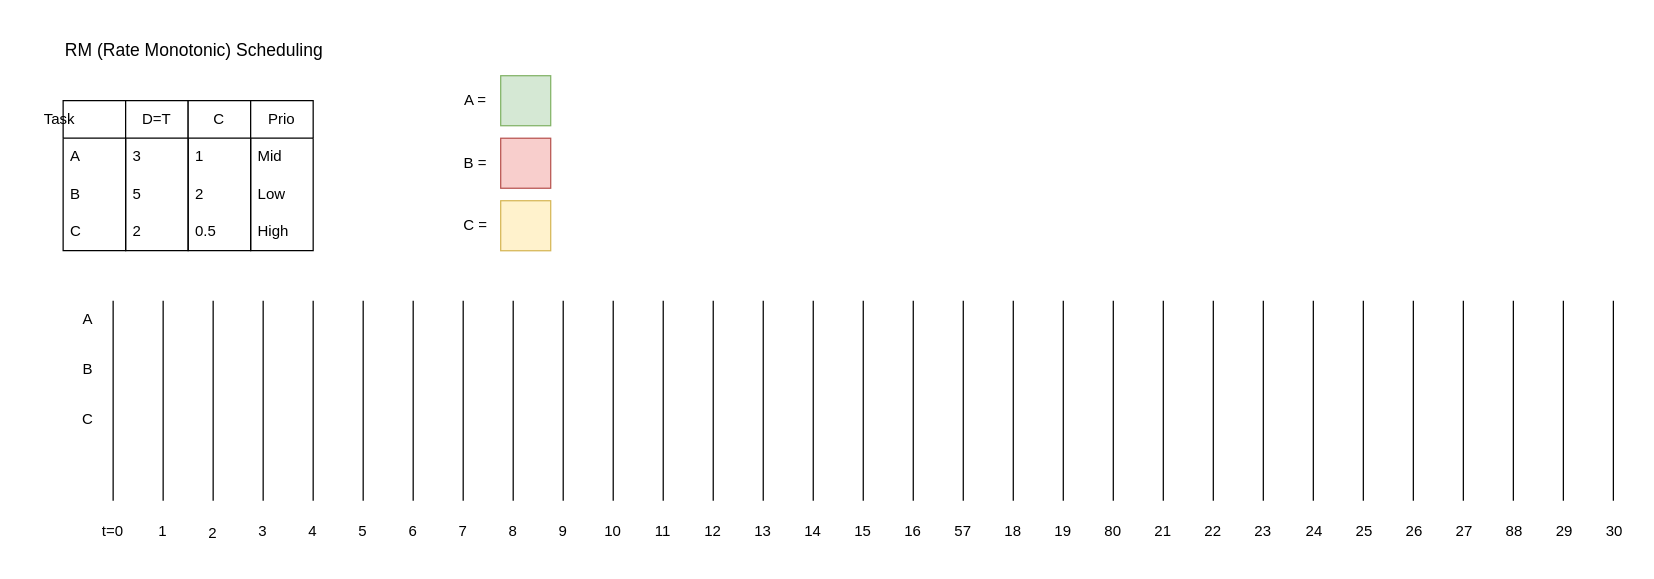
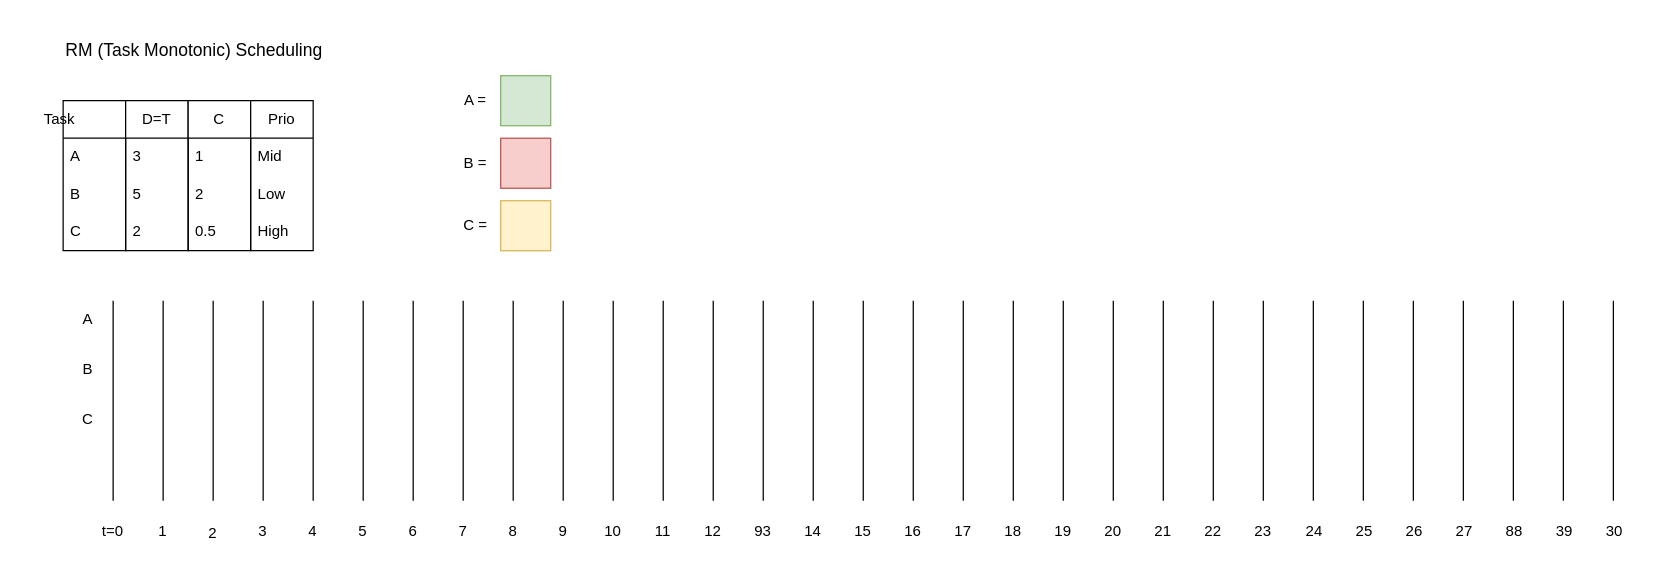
node "RM (Rate Monotonic) Scheduling": label "RM (Rate Monotonic) Scheduling" -> "RM (Task Monotonic) Scheduling"
node "13": label "13" -> "93"
node "57": label "57" -> "17"
node "80": label "80" -> "20"
node "29": label "29" -> "39"
